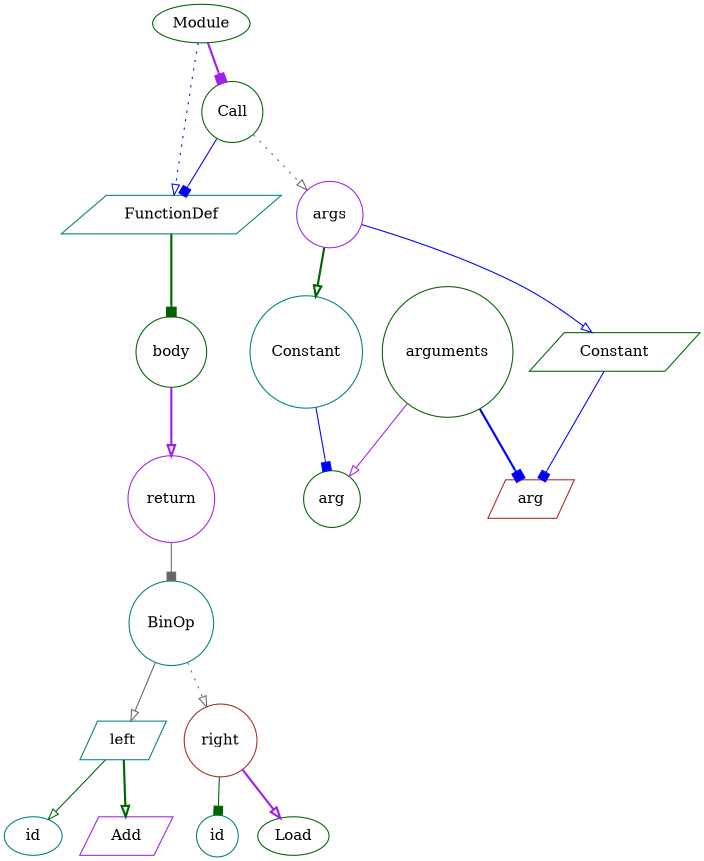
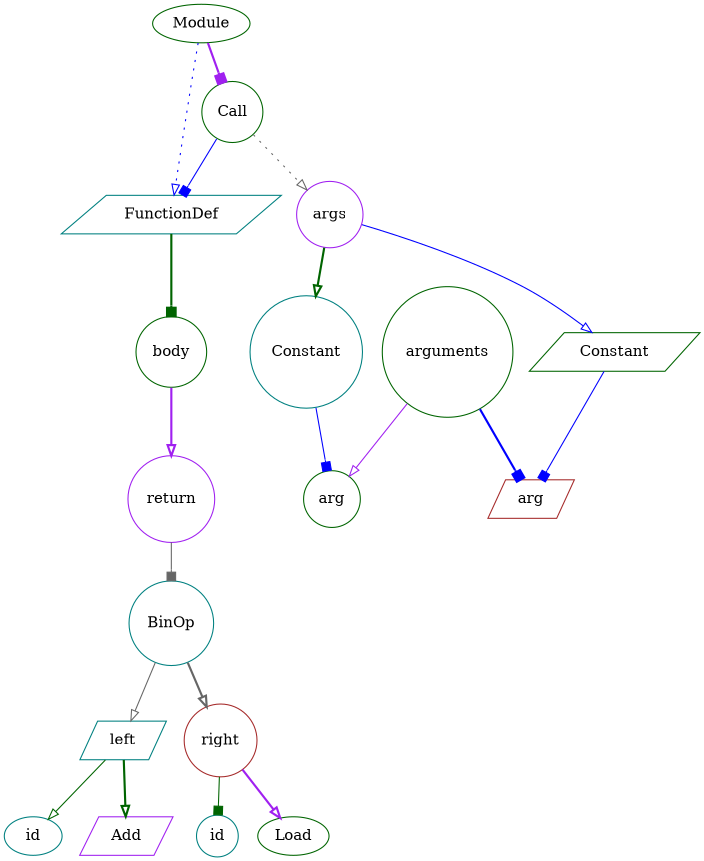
edge "BinOp" -> "right": style dotted -> bold
